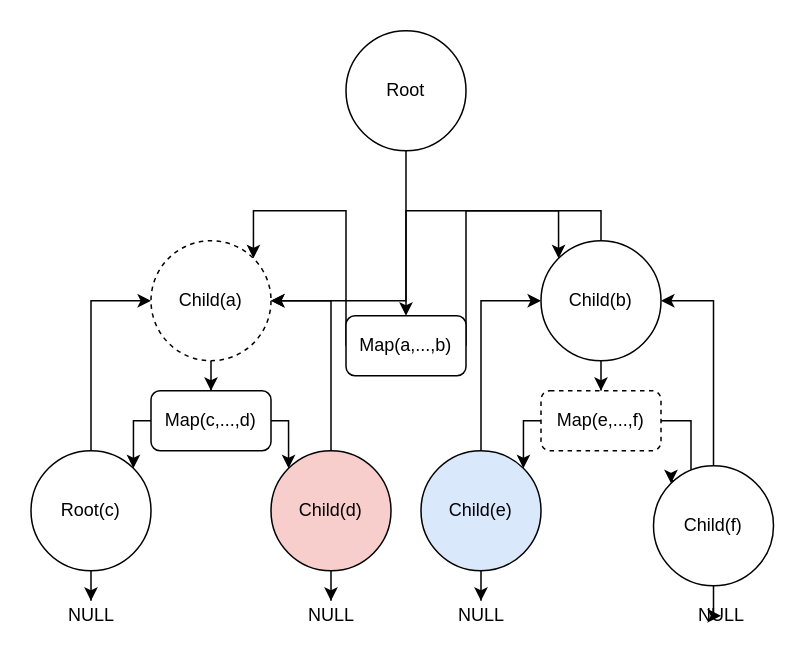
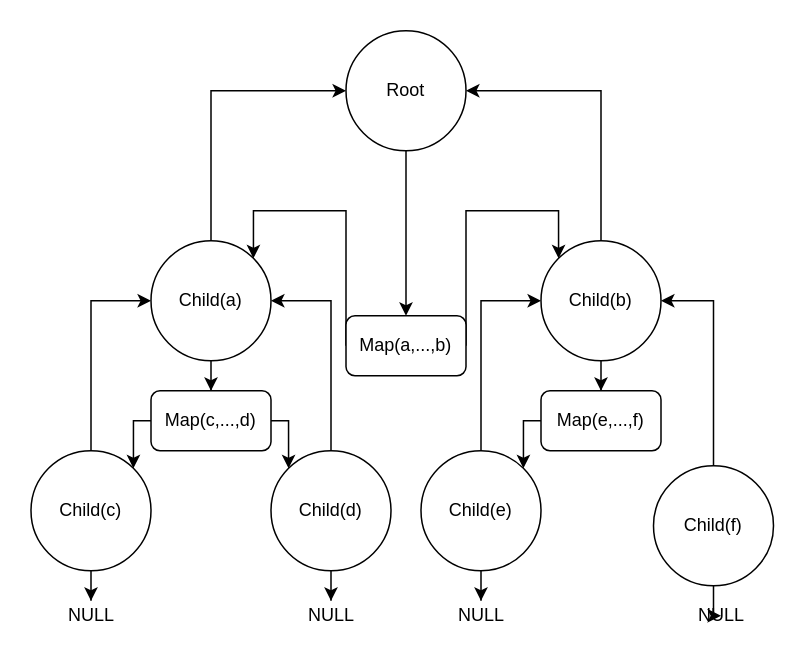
edge "Child(a)" -> "Root": added
node "Child(a)": style dashed -> solid
edge "Child(b)" -> "Child(a)": now "Child(b)" -> "Root"
node "Map(e,...,f)": style dashed -> solid
edge "Map(e,...,f)" -> "Child(f)": removed
node "Root(c)": label "Root(c)" -> "Child(c)"
node "Child(d)": fillcolor #f8cecc -> #ffffff
node "Child(e)": fillcolor #dae8fc -> #ffffff
